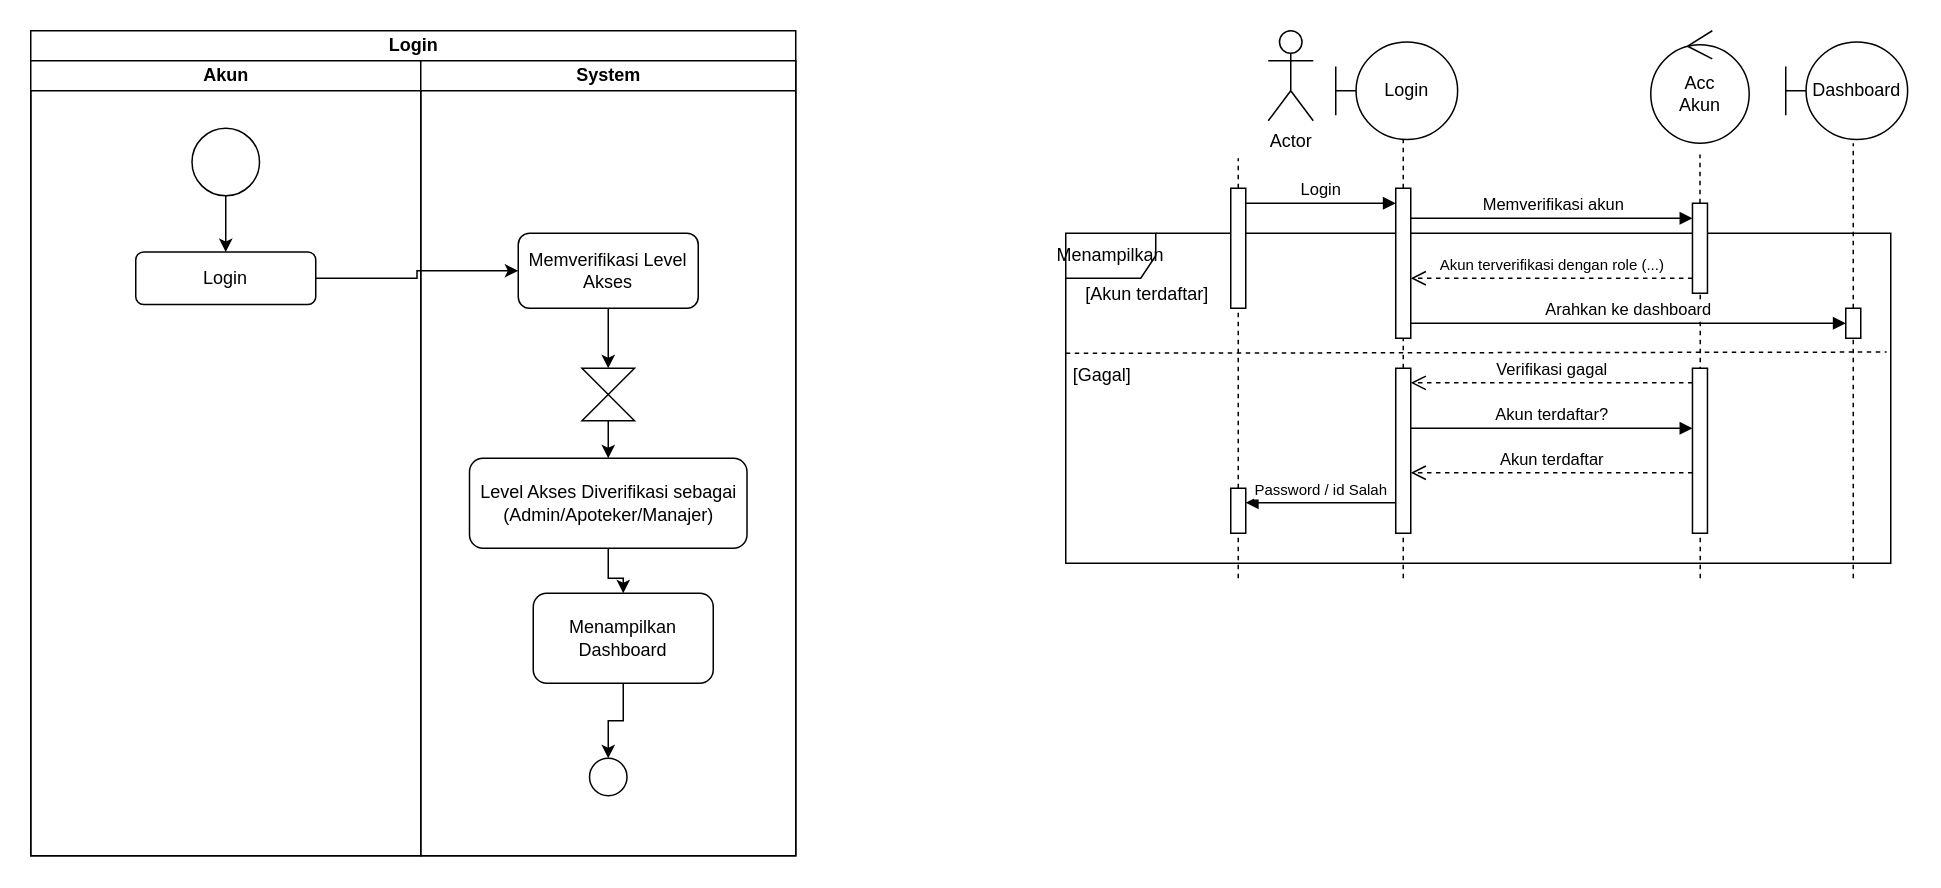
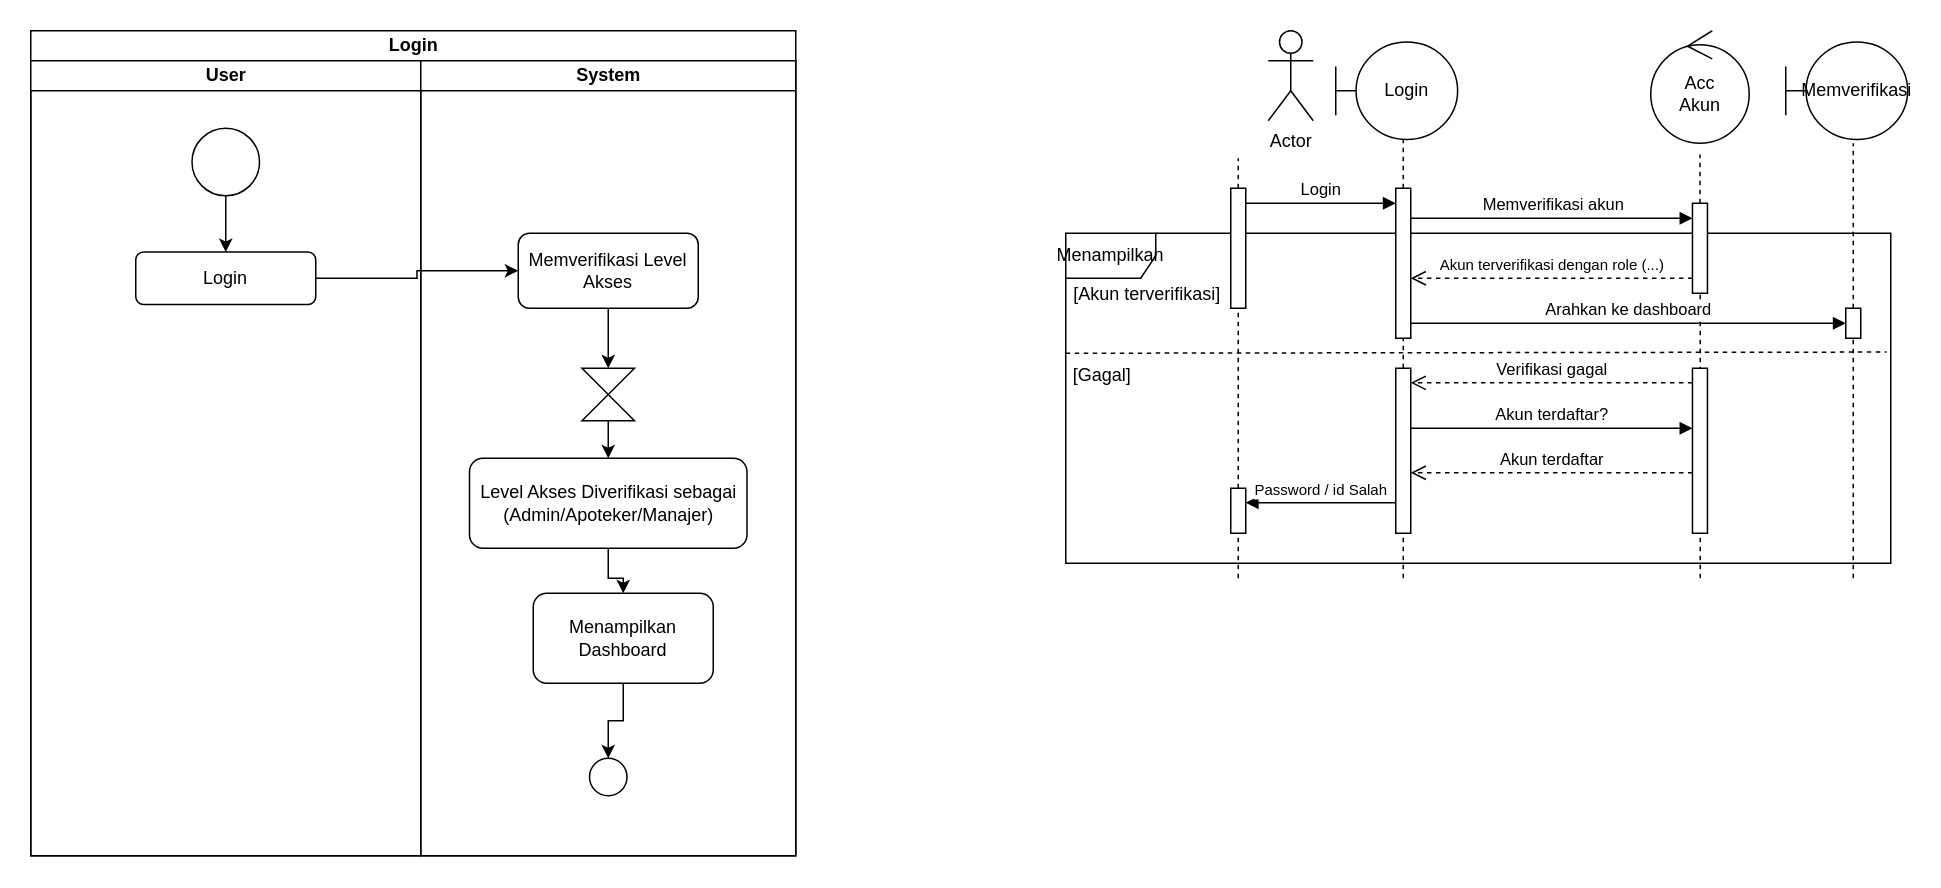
node "Akun": label "Akun" -> "User"
node "Dashboard": label "Dashboard" -> "Memverifikasi"
node "[Akun terdaftar]": label "[Akun terdaftar]" -> "[Akun terverifikasi]"
